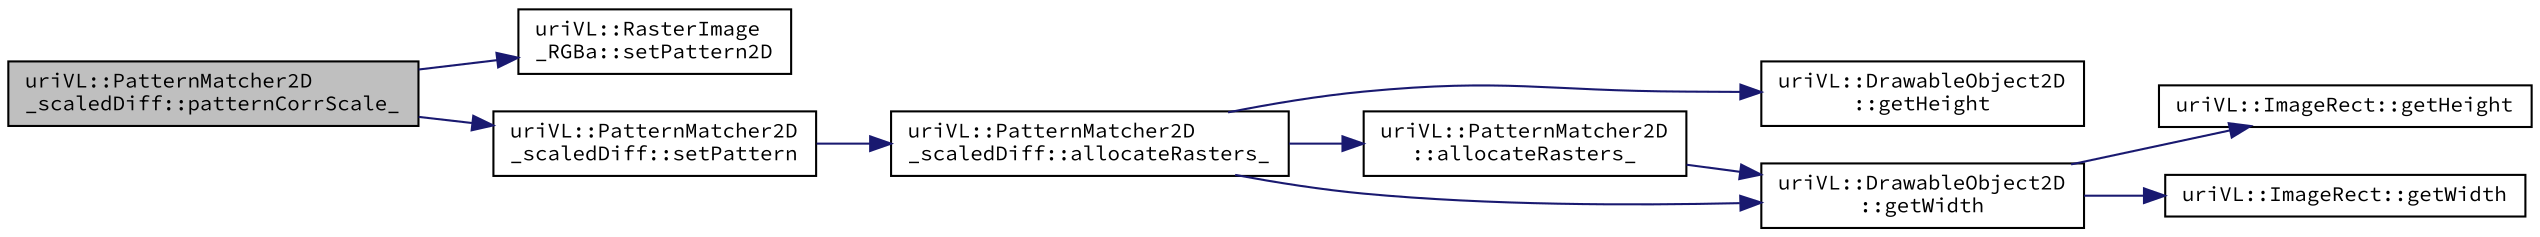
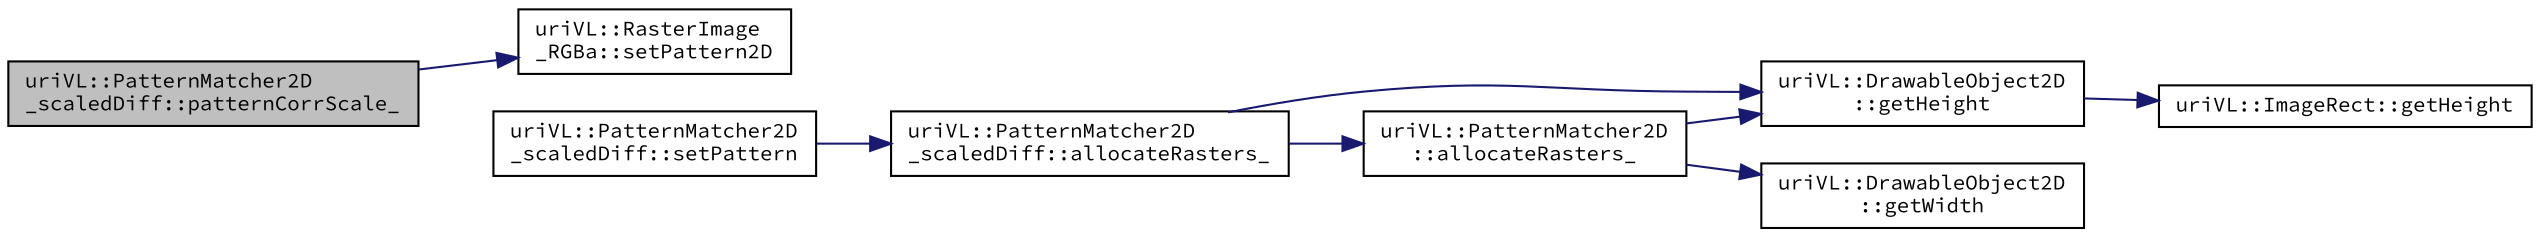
edge "uriVL::PatternMatcher2D _scaledDiff::patternCorrScale_" -> "uriVL::PatternMatcher2D _scaledDiff::setPattern": removed
edge "uriVL::PatternMatcher2D ::allocateRasters_" -> "uriVL::DrawableObject2D ::getHeight": added
edge "uriVL::DrawableObject2D ::getWidth" -> "uriVL::ImageRect::getHeight": now "uriVL::DrawableObject2D ::getHeight" -> "uriVL::ImageRect::getHeight"
node "uriVL::ImageRect::getWidth": removed
edge "uriVL::PatternMatcher2D _scaledDiff::allocateRasters_" -> "uriVL::DrawableObject2D ::getWidth": removed
